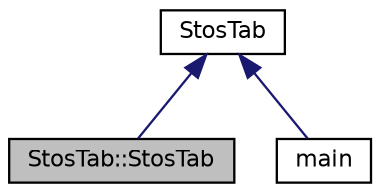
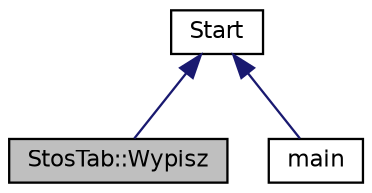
node "StosTab": label "StosTab" -> "Start"
node "StosTab::StosTab": label "StosTab::StosTab" -> "StosTab::Wypisz"
